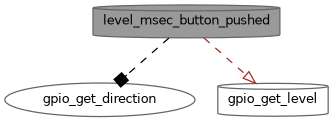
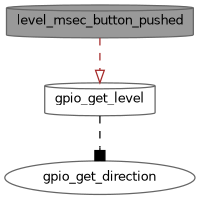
edge "level_msec_button_pushed" -> "gpio_get_direction": now "gpio_get_level" -> "gpio_get_direction"
